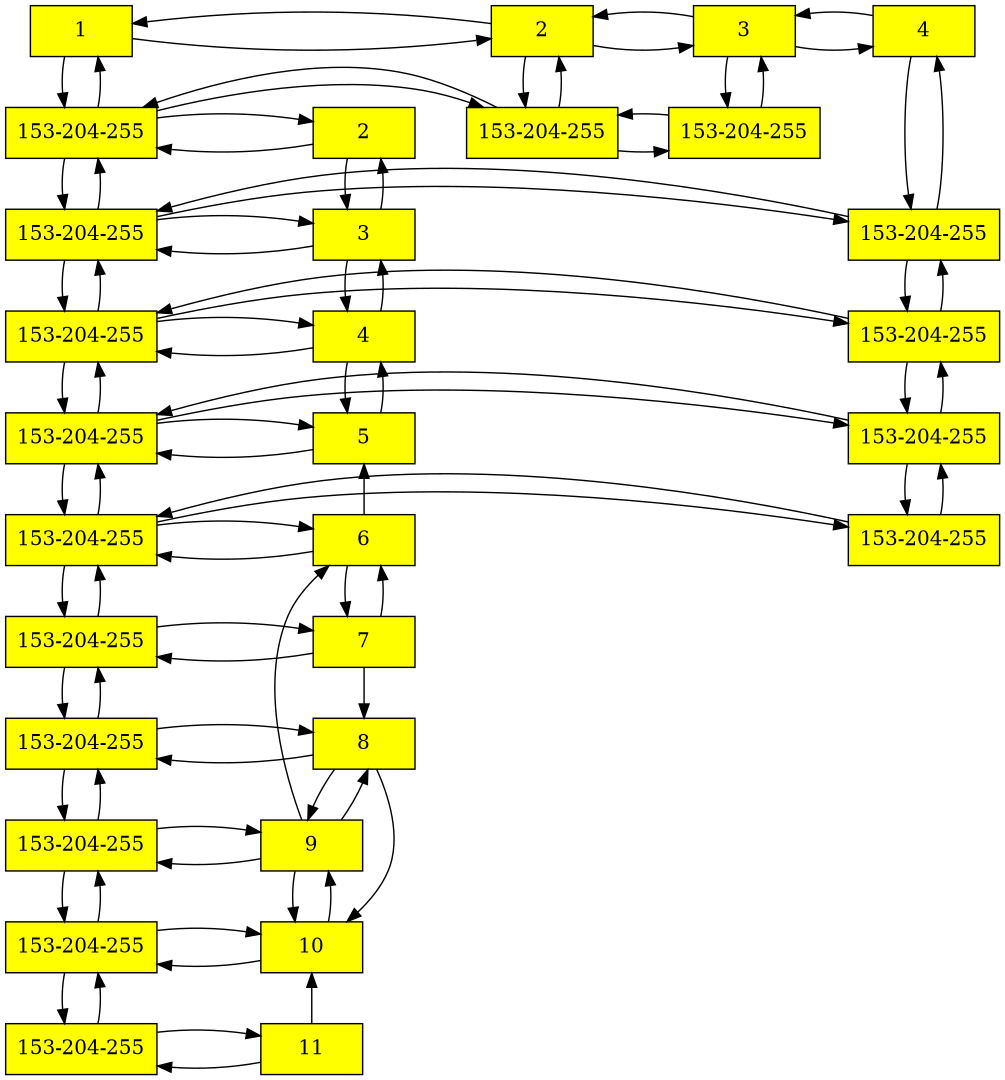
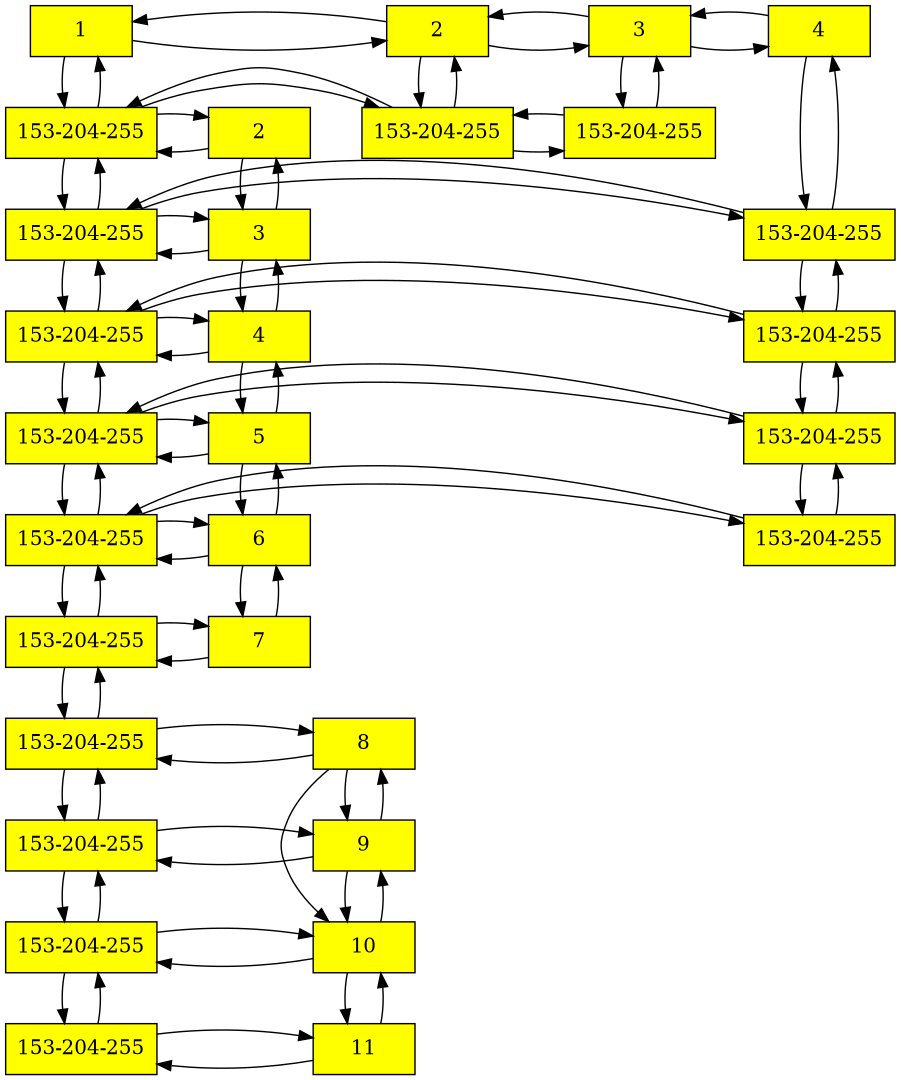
edge "7" -> "8": removed
edge "9" -> "6": now "5" -> "6"
edge "10" -> "11": added
